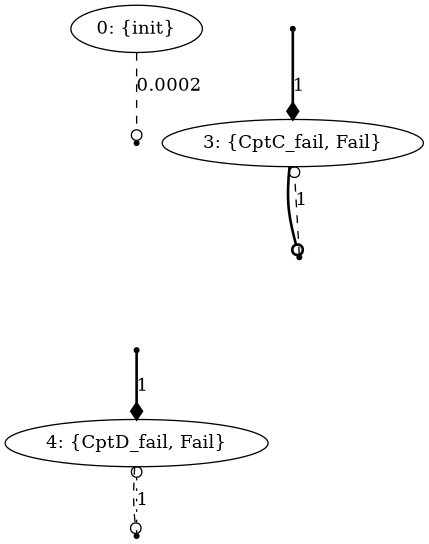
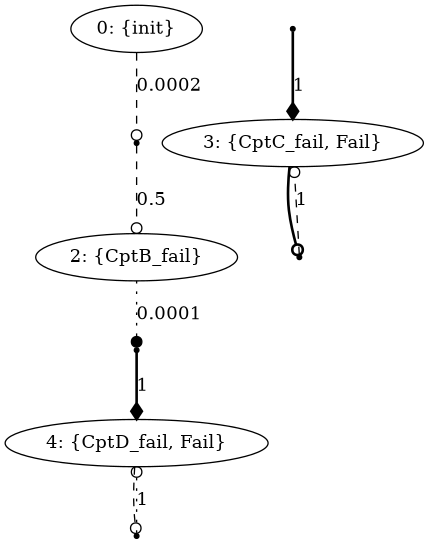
node "2: {CptB_fail}": added
